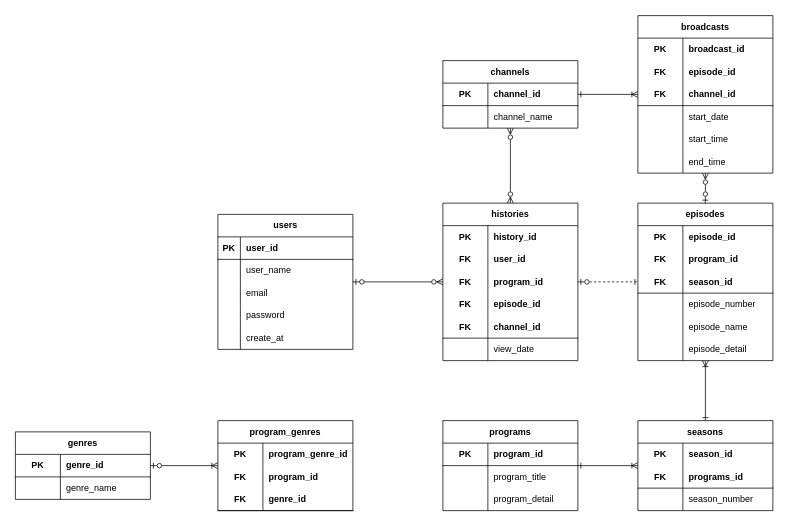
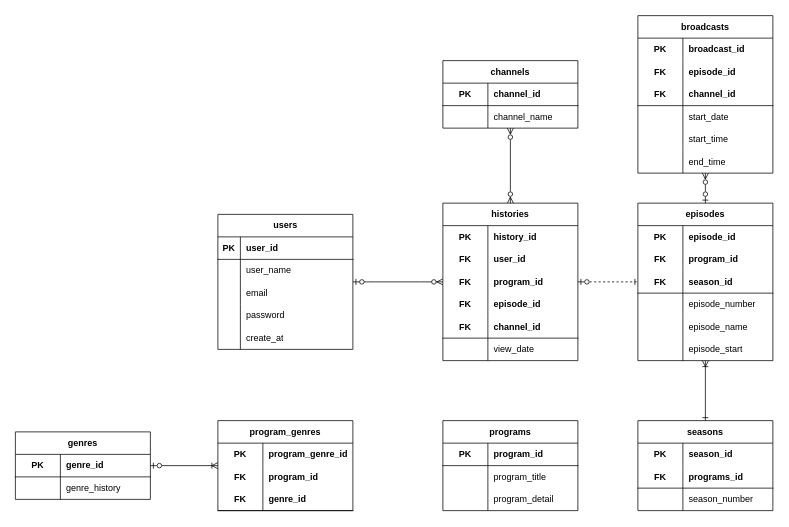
edge "channels" -- "broadcasts": removed
node "episode_detail": label "episode_detail" -> "episode_start"
edge "programs" -- "seasons": removed
node "genre_name": label "genre_name" -> "genre_history"
